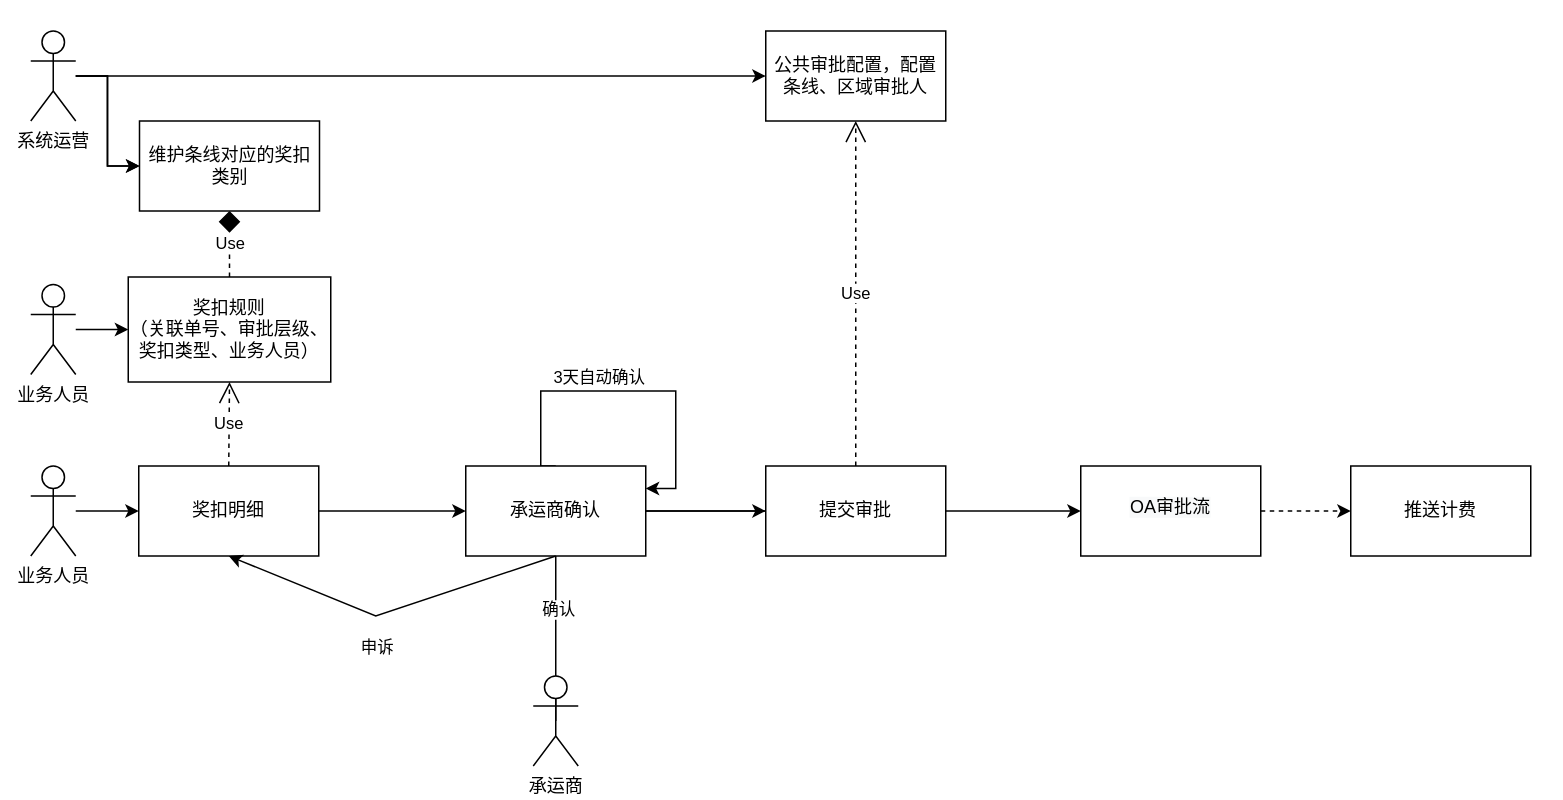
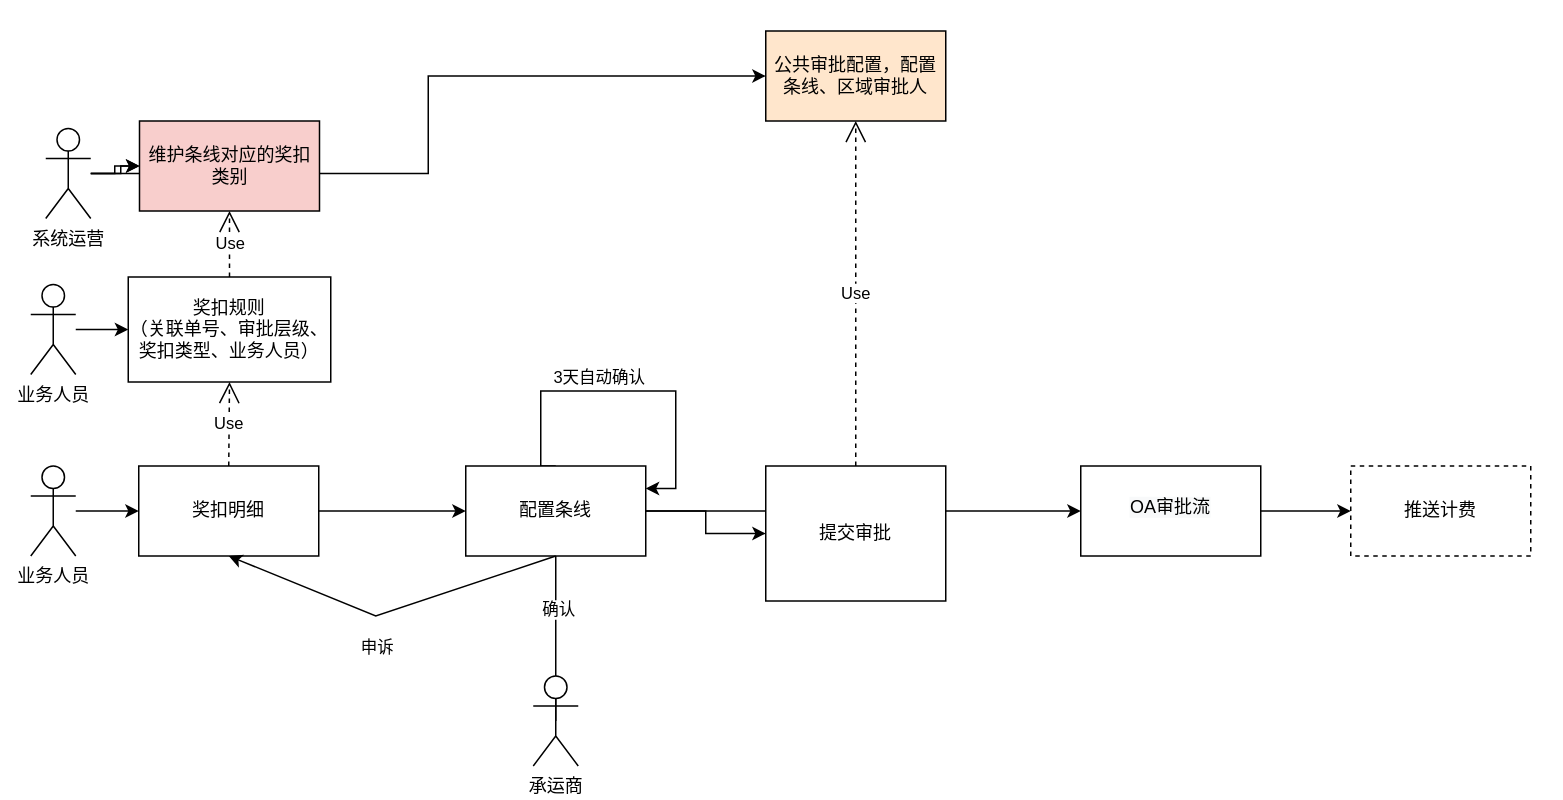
node "系统运营": moved (53, 76) -> (68, 173)
node "公共审批配置，配置条线、区域审批人": fillcolor #ffffff -> #ffe6cc
node "维护条线对应的奖扣类别": fillcolor #ffffff -> #f8cecc
edge "奖扣规则 （关联单号、审批层级、奖扣类型、业务人员）" -> "维护条线对应的奖扣类别": arrowhead diamond -> open
node "承运商确认": label "承运商确认" -> "配置条线"
node "提交审批": size 180x90 -> 180x135
edge "OA审批流" -> "推送计费": style dashed -> solid
node "推送计费": style solid -> dashed
